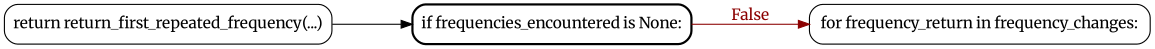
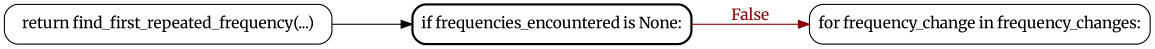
node "return return_first_repeated_frequency(...)": label "return return_first_repeated_frequency(...)" -> "return find_first_repeated_frequency(...)"
node "for frequency_return in frequency_changes:": label "for frequency_return in frequency_changes:" -> "for frequency_change in frequency_changes:"
